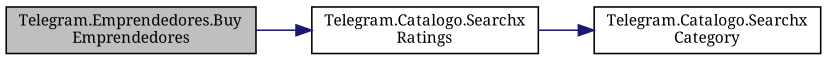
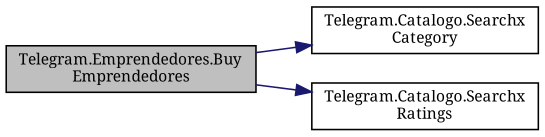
edge "Telegram.Catalogo.Searchx Ratings" -> "Telegram.Catalogo.Searchx Category": now "Telegram.Emprendedores.Buy Emprendedores" -> "Telegram.Catalogo.Searchx Category"
